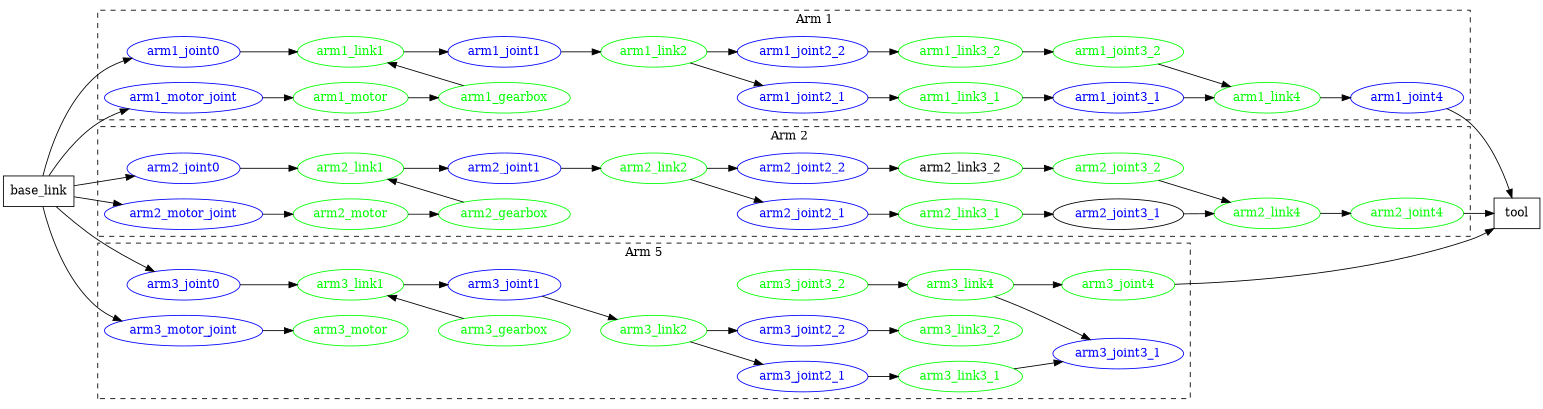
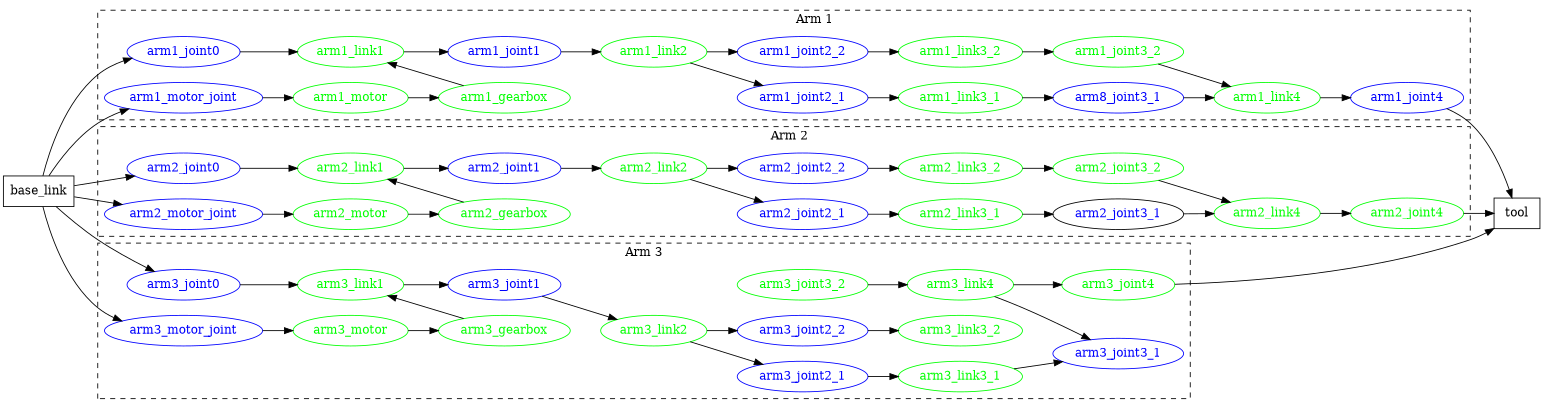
node "arm1_joint3_1": label "arm1_joint3_1" -> "arm8_joint3_1"
node "arm2_link3_2": fontcolor black -> green
cluster "Arm 5": label "Arm 5" -> "Arm 3"
edge "arm3_motor" -> "arm3_gearbox": added
